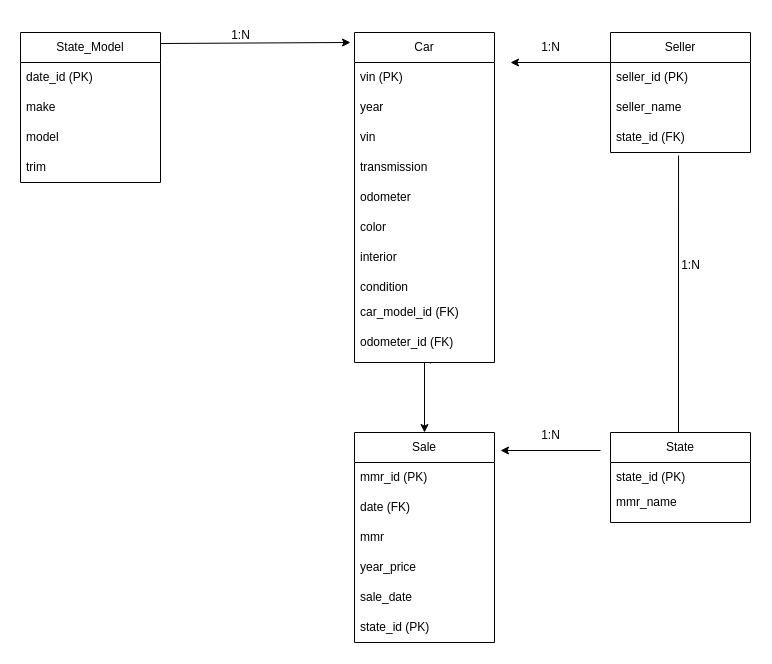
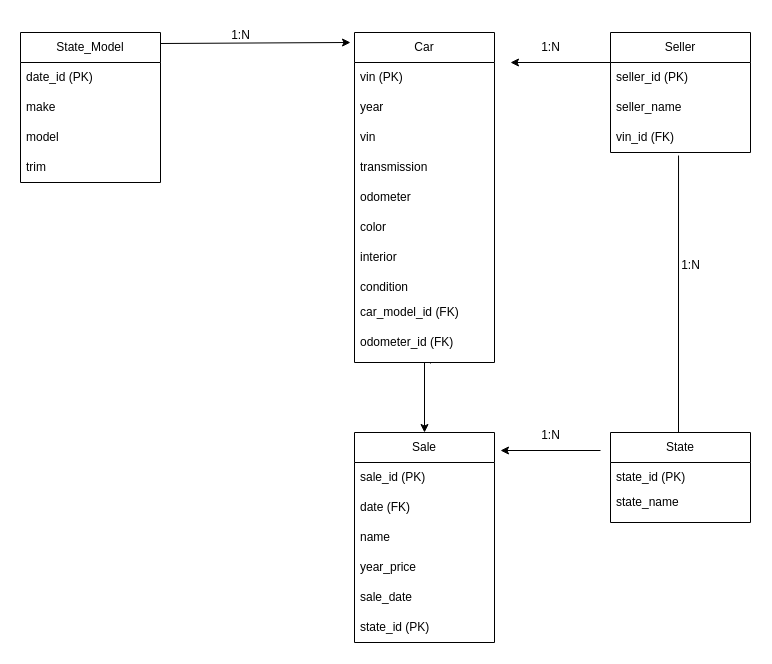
node "state_id (FK)": label "state_id (FK)" -> "vin_id (FK)"
node "mmr_id (PK)": label "mmr_id (PK)" -> "sale_id (PK)"
node "mmr_name": label "mmr_name" -> "state_name"
node "mmr": label "mmr" -> "name"
